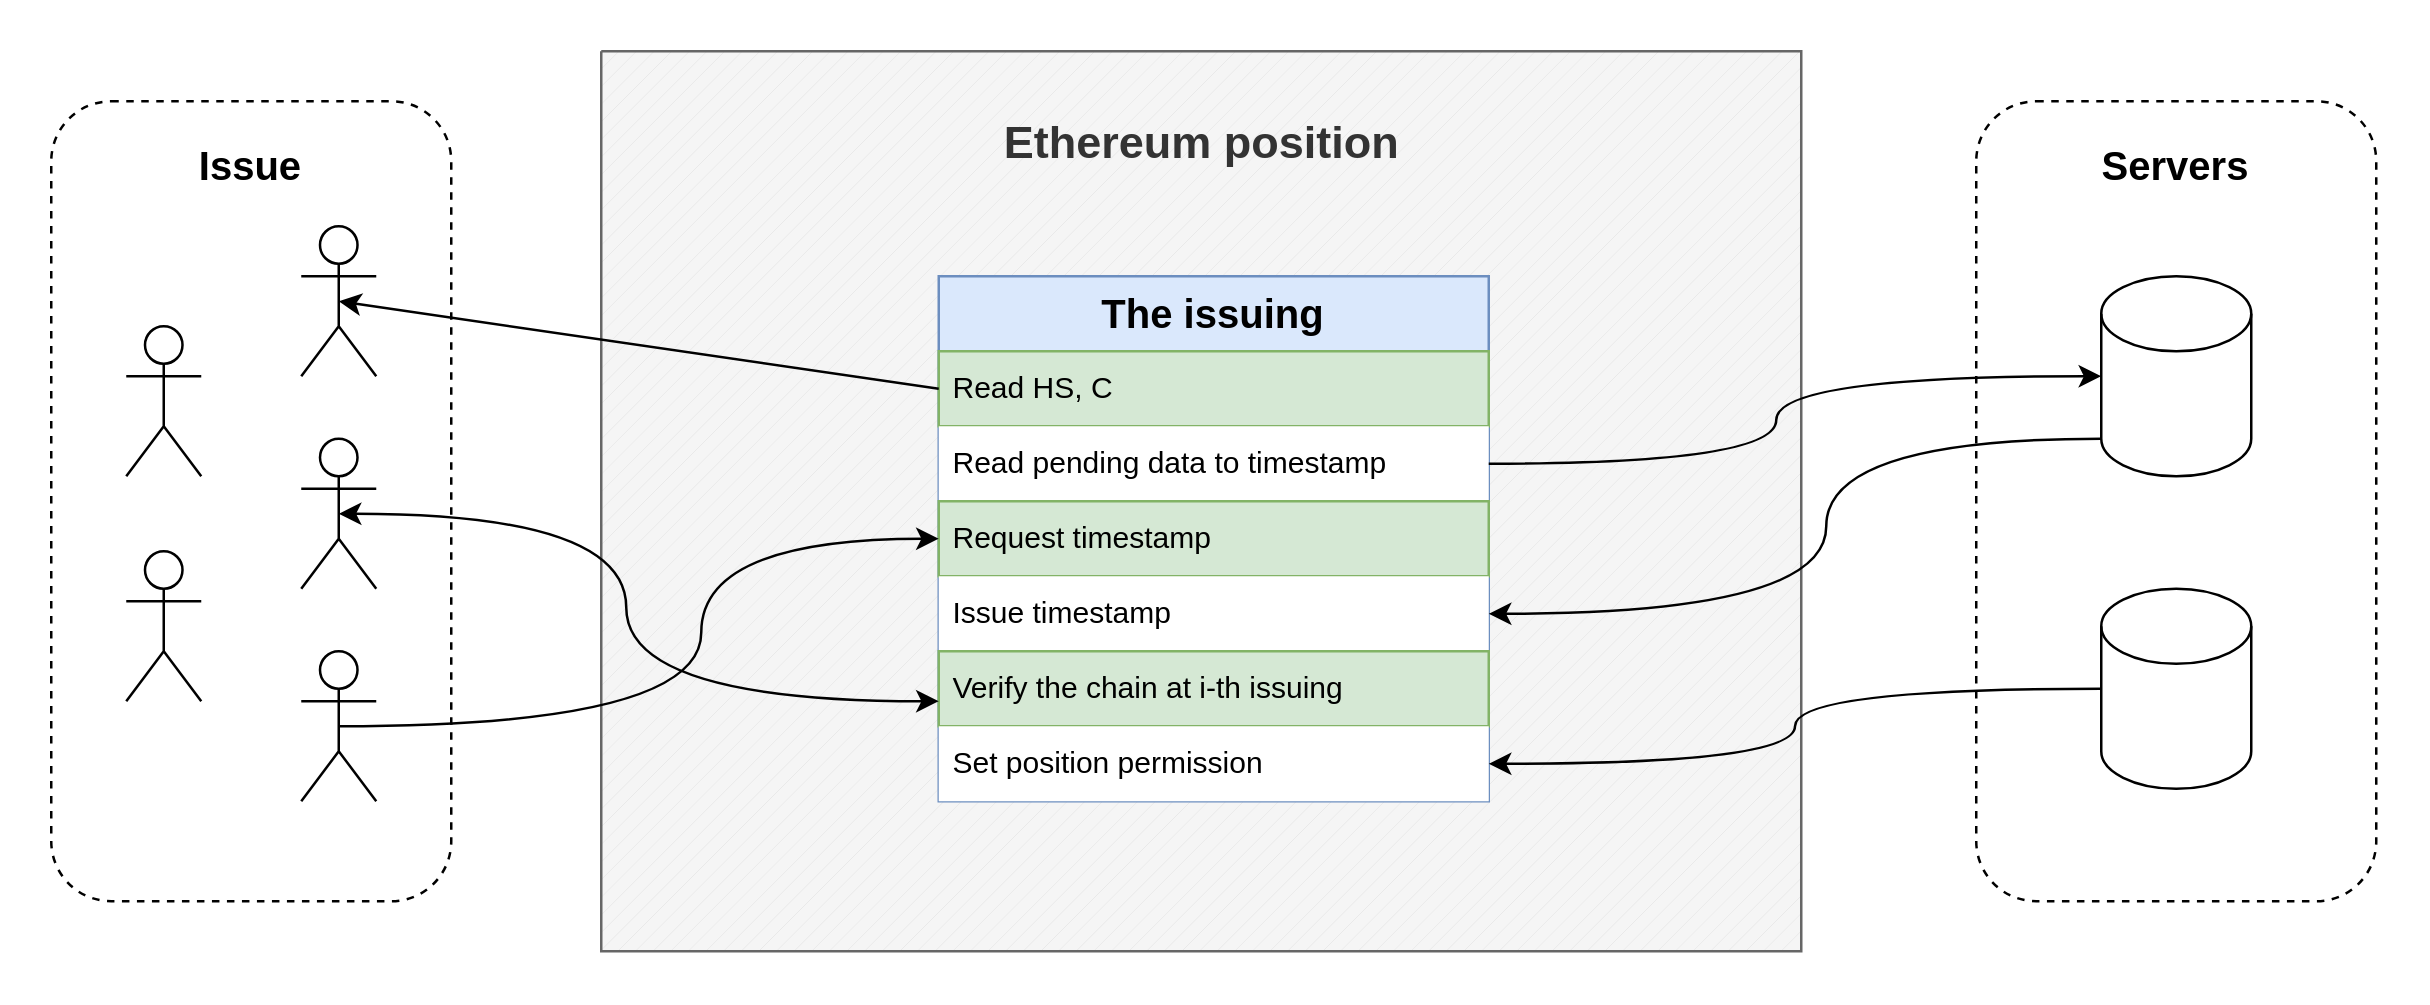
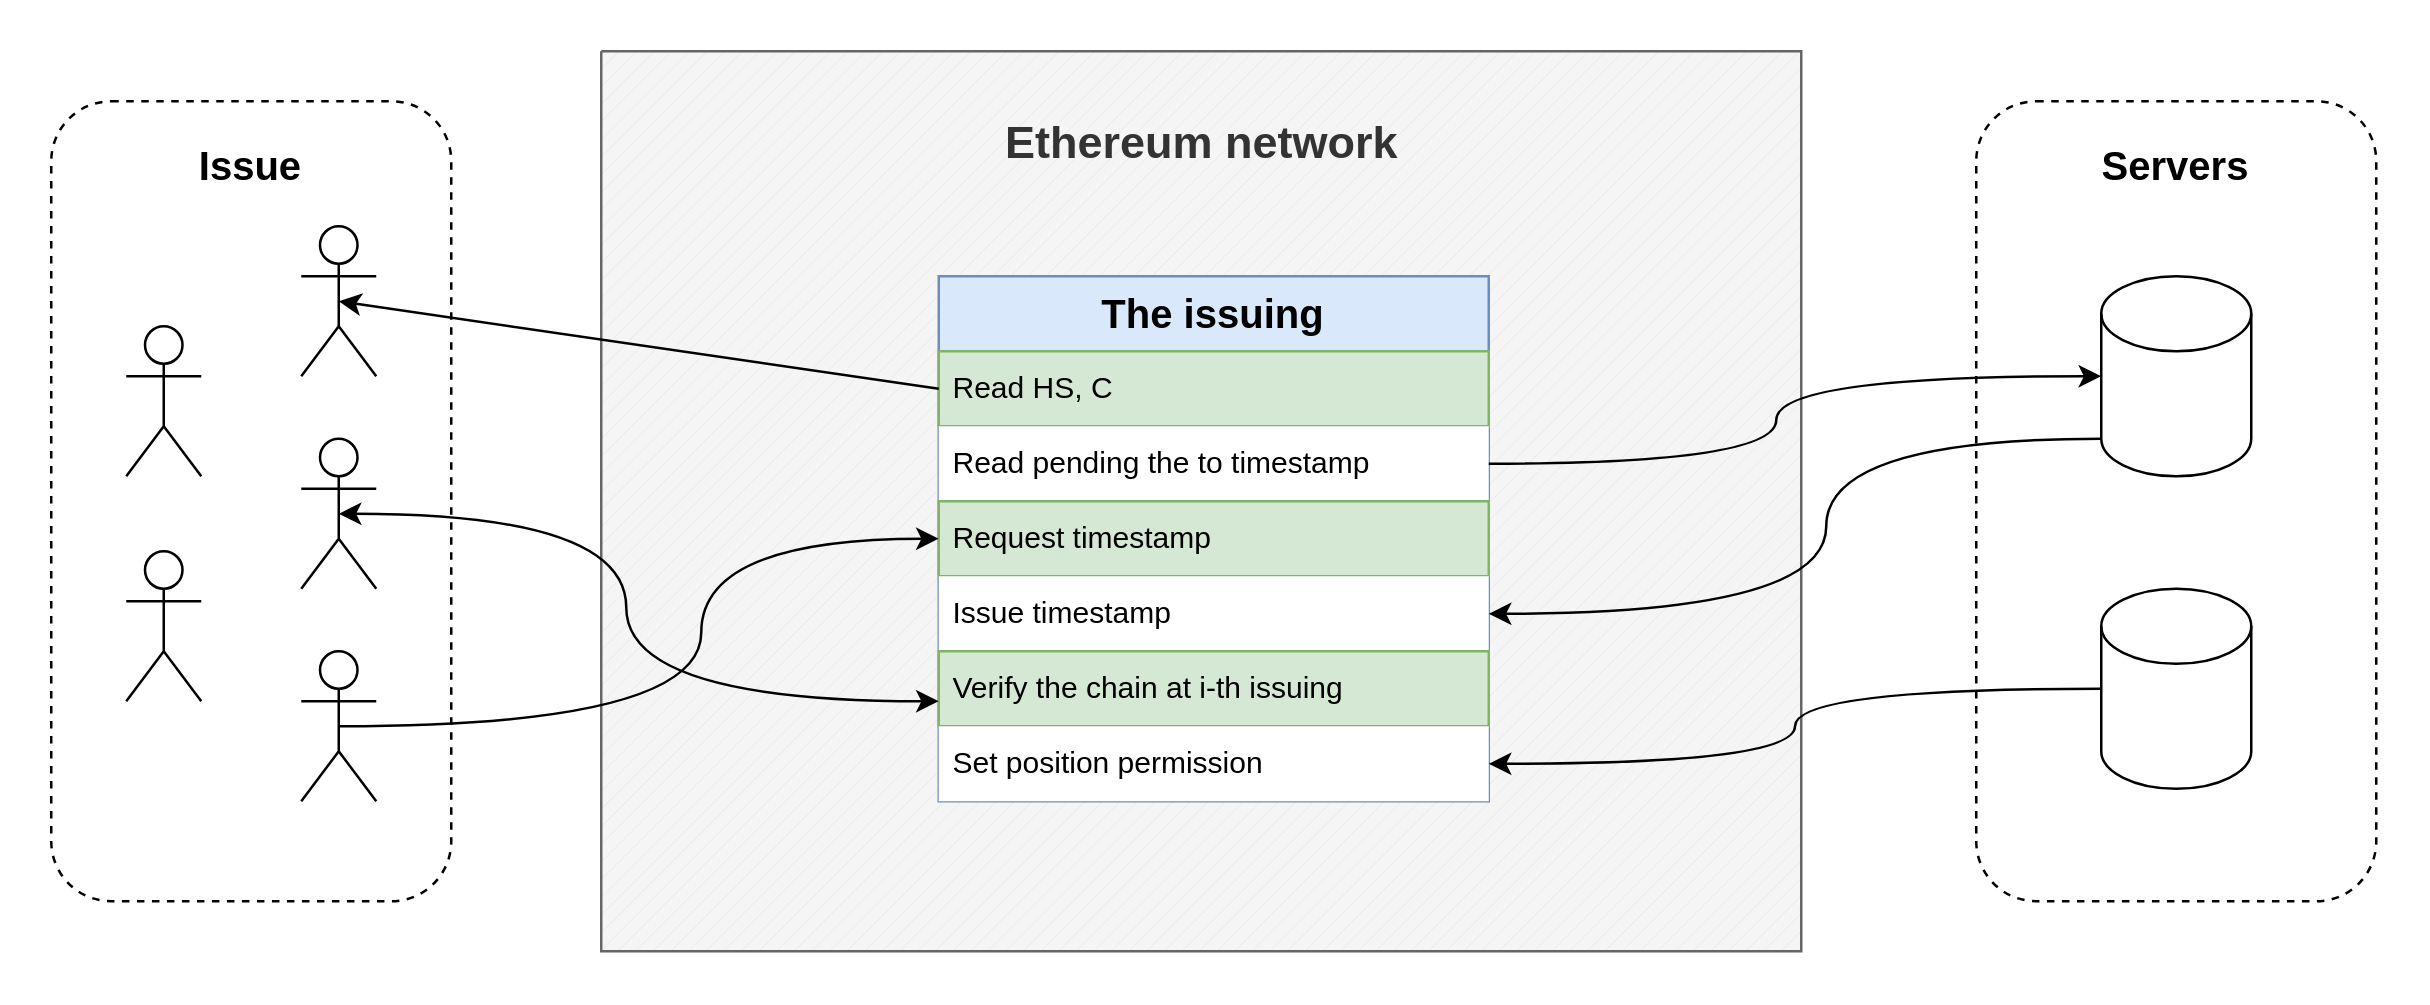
node "Ethereum position": label "Ethereum position" -> "Ethereum network"
node "Read pending data to timestamp": label "Read pending data to timestamp" -> "Read pending the to timestamp"
